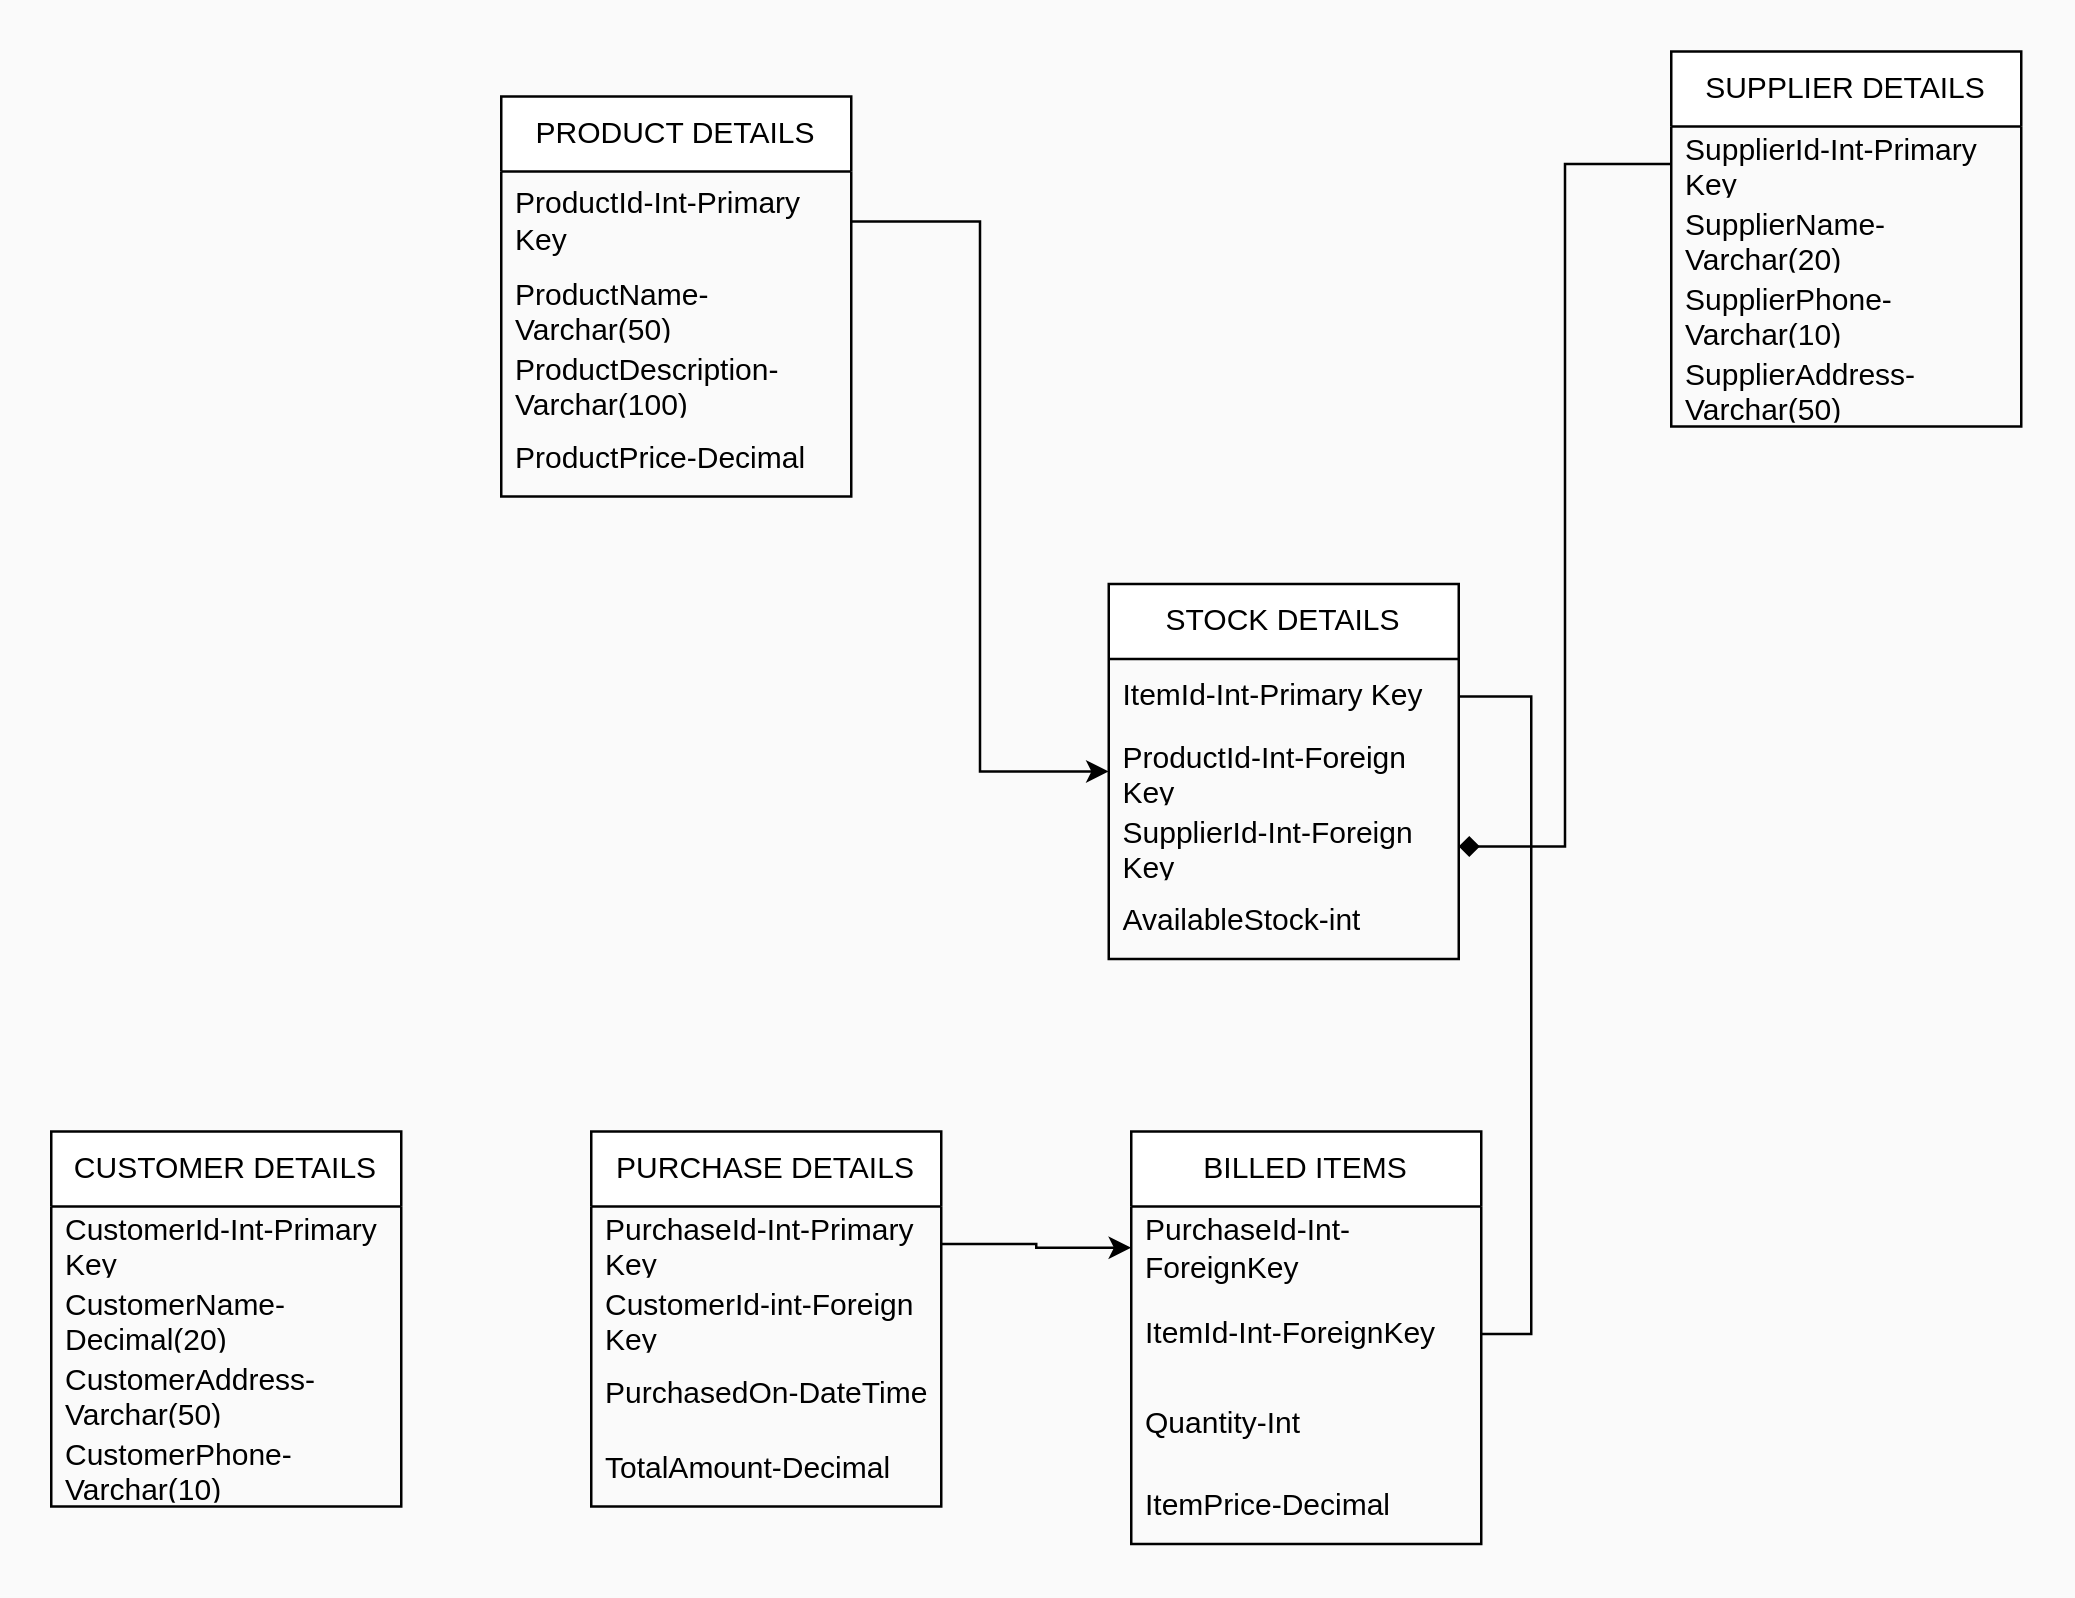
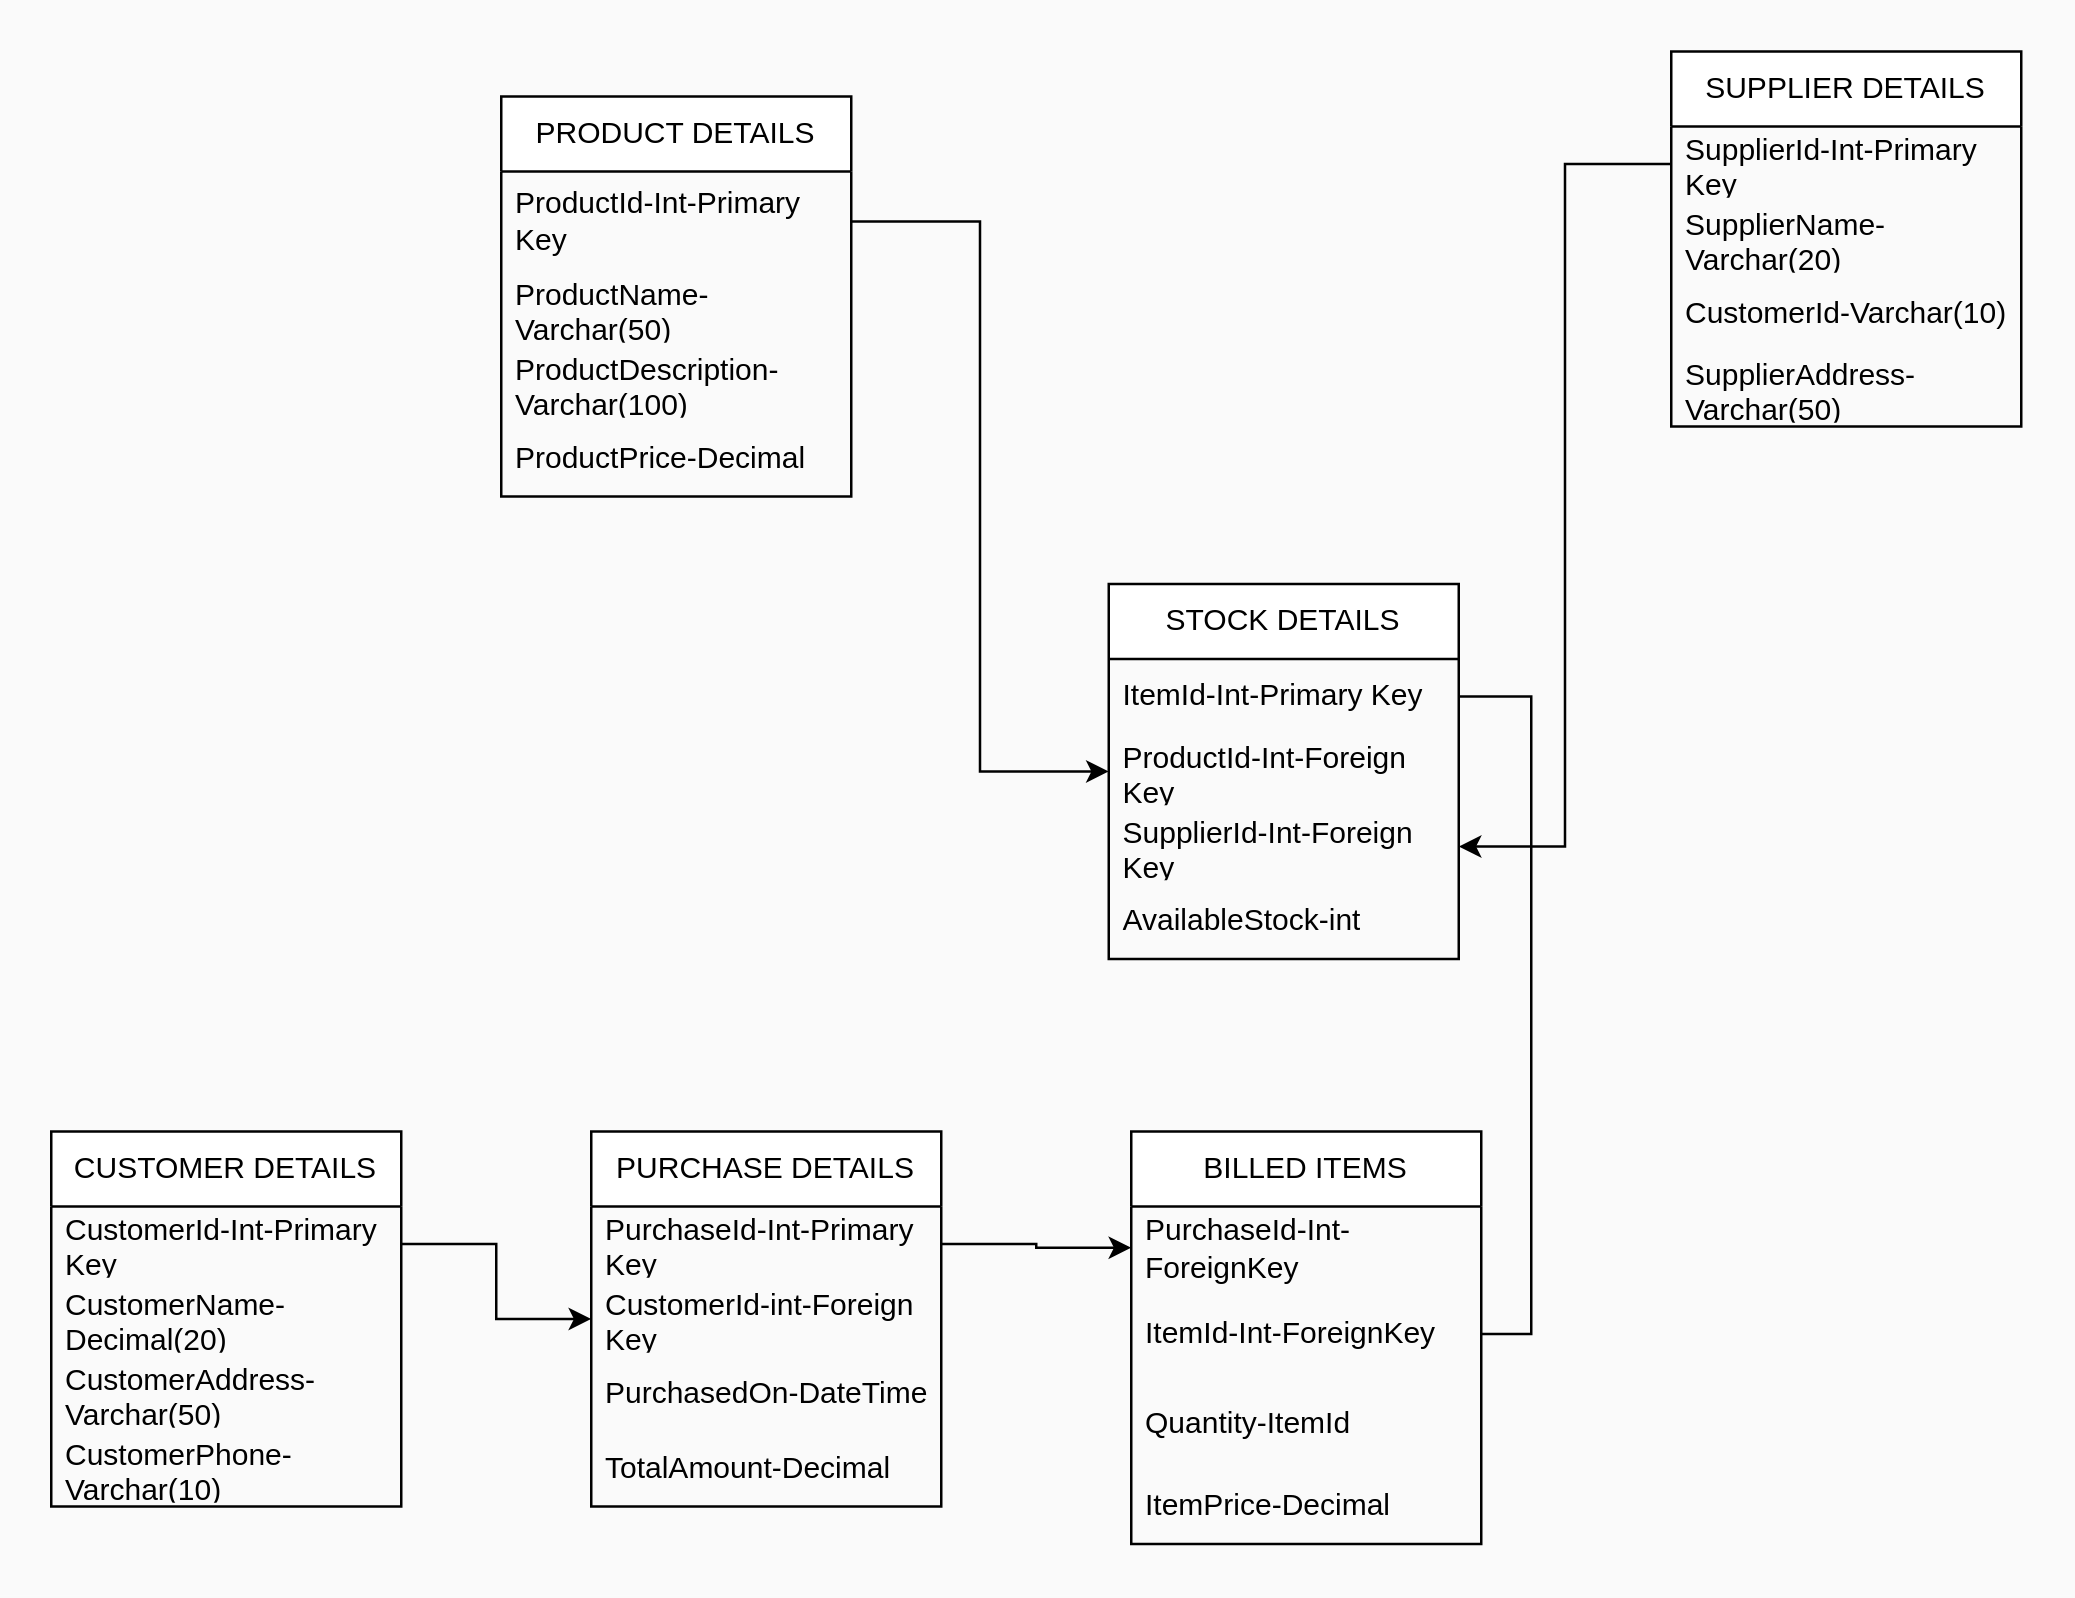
node "SupplierPhone-Varchar(10)": label "SupplierPhone-Varchar(10)" -> "CustomerId-Varchar(10)"
edge "SupplierId-Int-Primary Key" -> "SupplierId-Int-Foreign Key": arrowhead diamond -> classic
edge "CustomerId-Int-Primary Key" -> "CustomerId-int-Foreign Key": added
node "Quantity-Int": label "Quantity-Int" -> "Quantity-ItemId"
